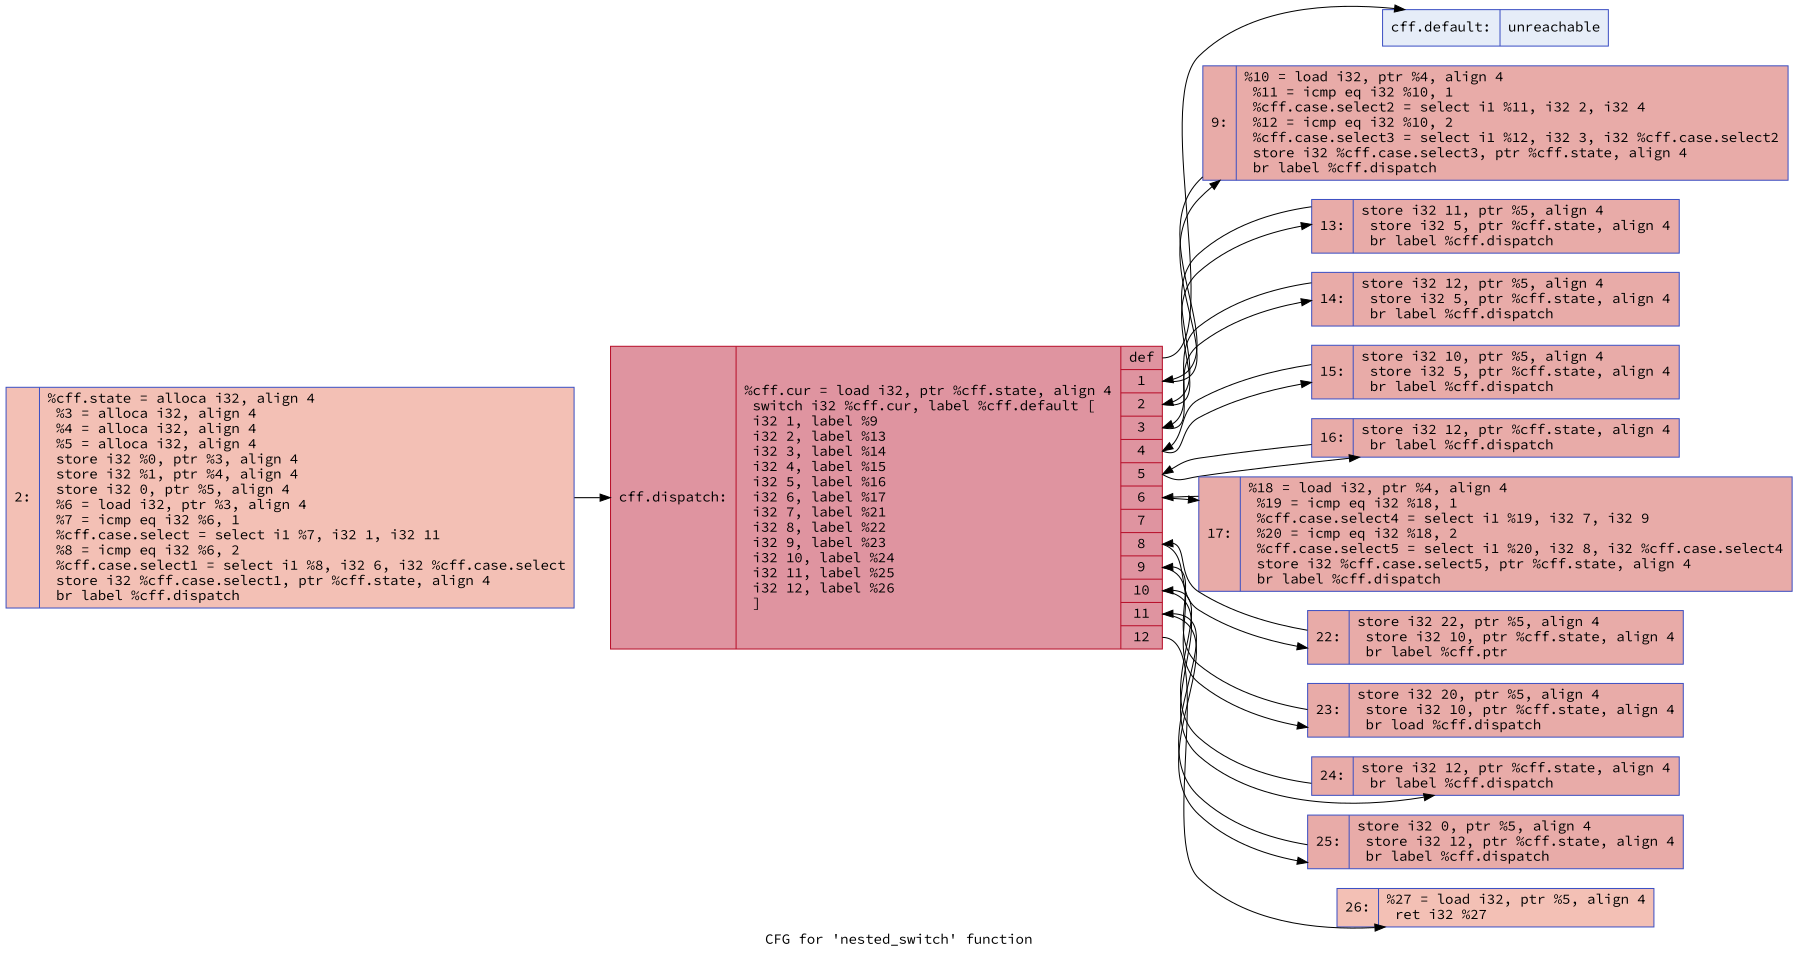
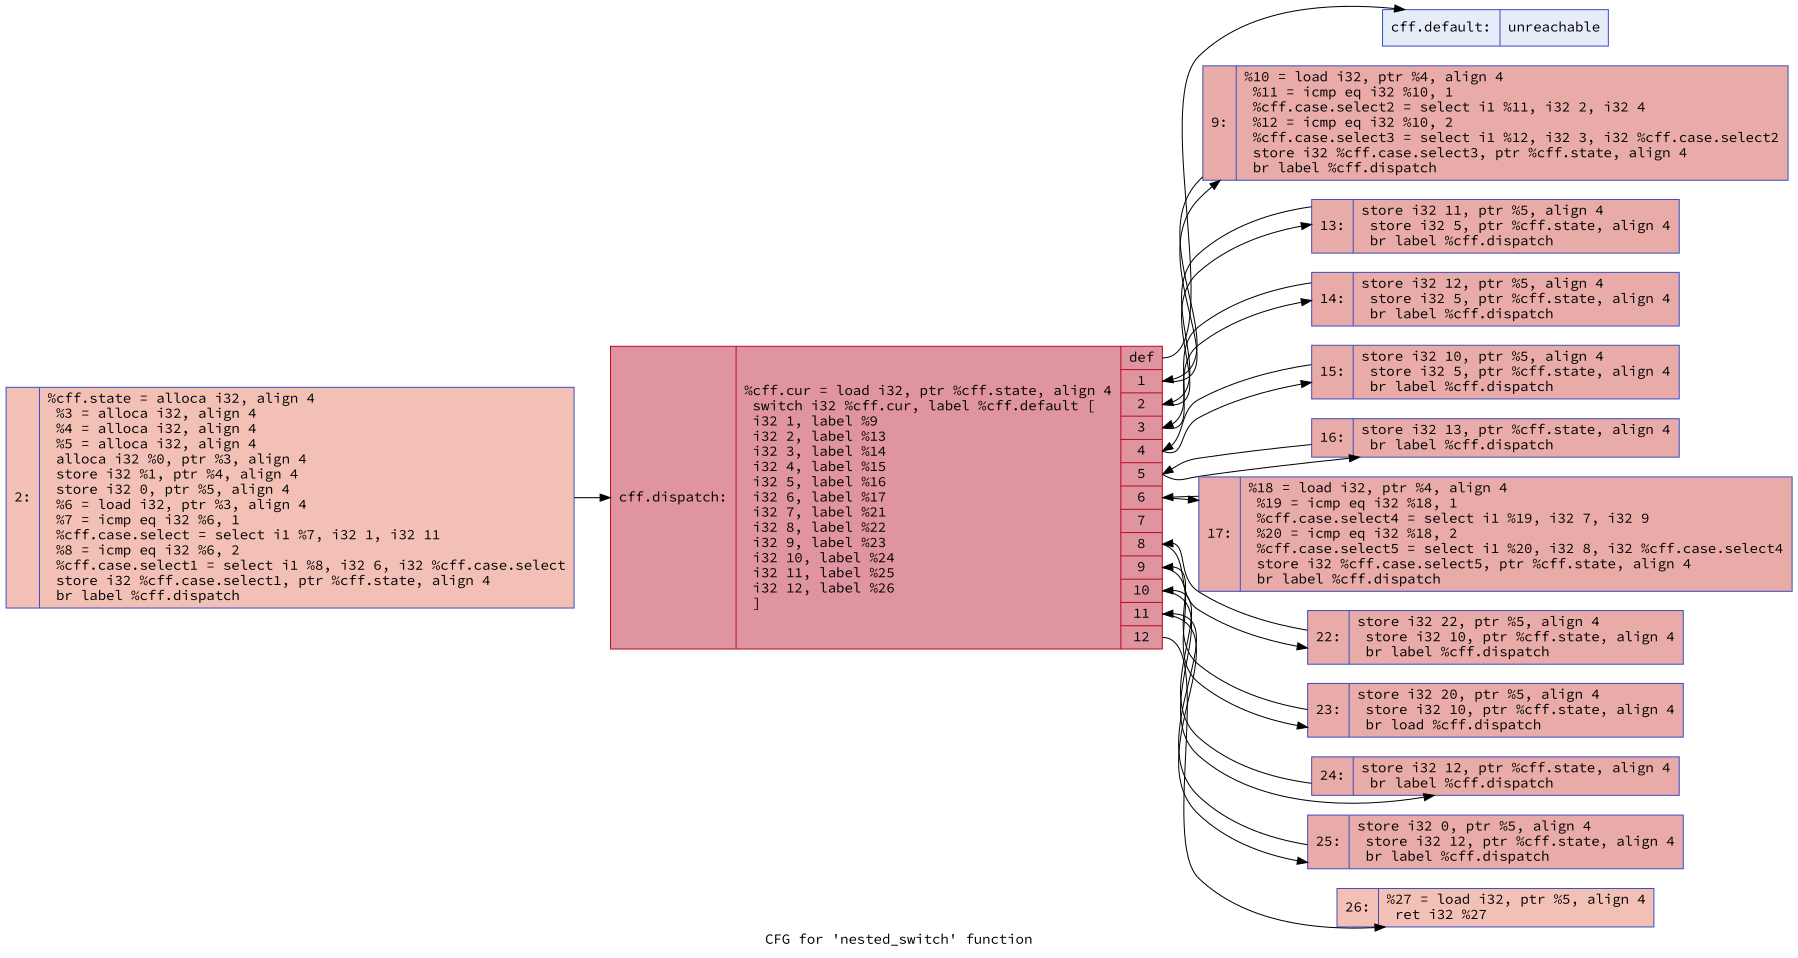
node "16:": text "store i32 12, ptr %cff.state, align 4" -> "store i32 13, ptr %cff.state, align 4"
node "2:": text "store i32 %0, ptr %3, align 4" -> "alloca i32 %0, ptr %3, align 4"
node "22:": text "br label %cff.ptr" -> "br label %cff.dispatch"
